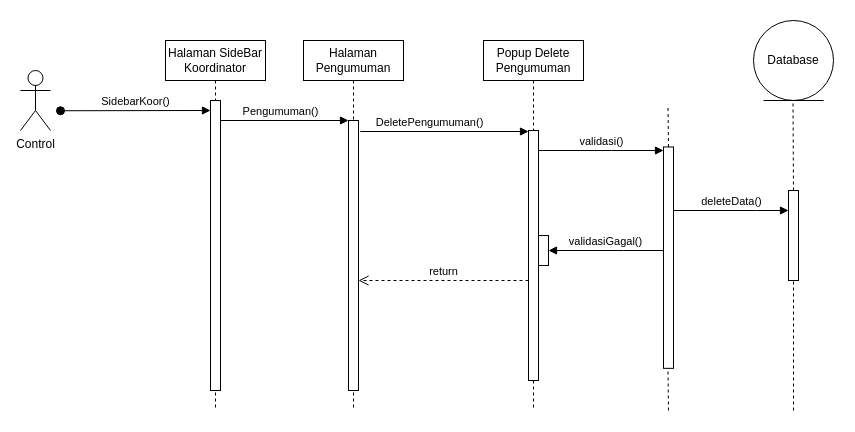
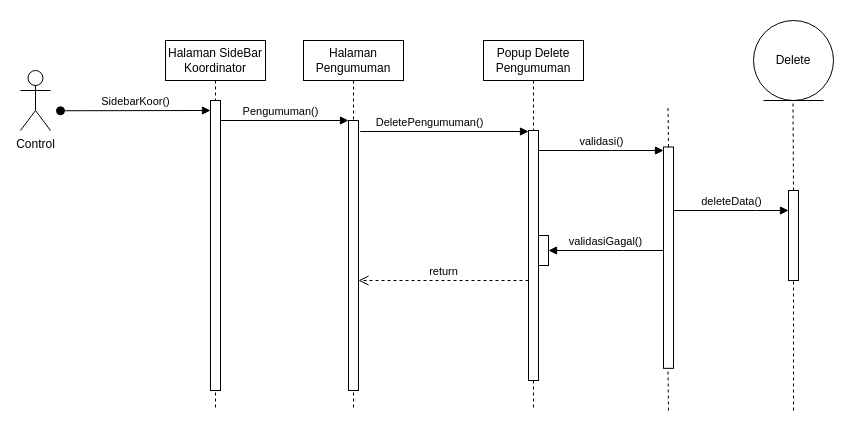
node "Database": label "Database" -> "Delete"
